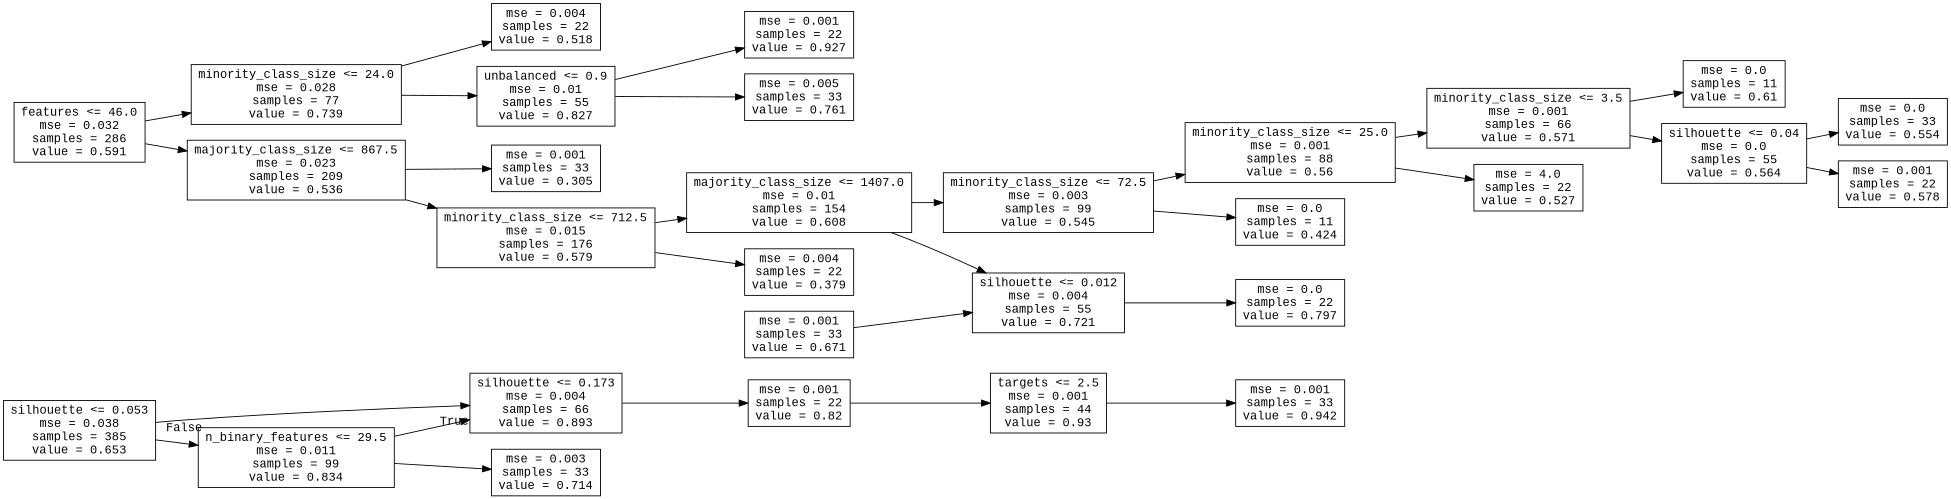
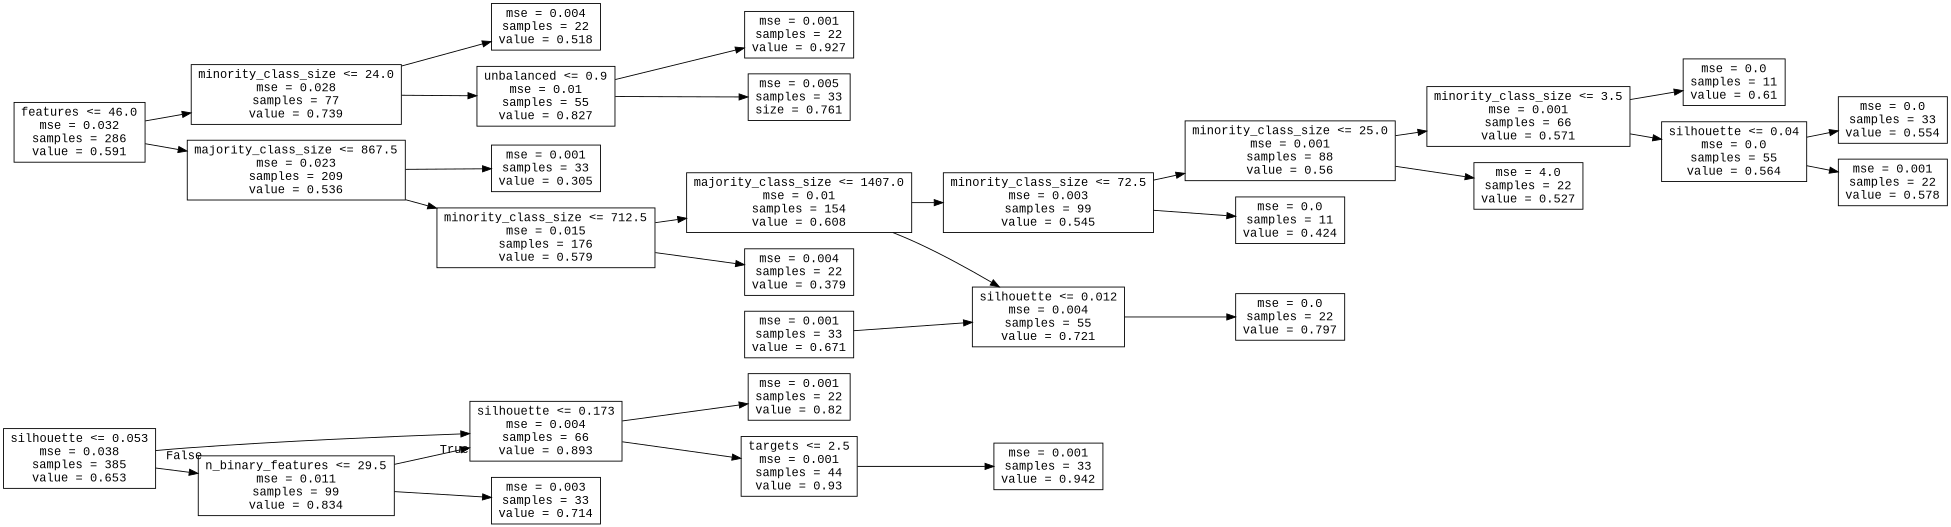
node "mse = 0.005 samples = 33 value = 0.761": label "mse = 0.005 samples = 33 value = 0.761" -> "mse = 0.005 samples = 33 size = 0.761"
edge "mse = 0.001 samples = 22 value = 0.82" -> "targets <= 2.5 mse = 0.001 samples = 44 value = 0.93": now "silhouette <= 0.173 mse = 0.004 samples = 66 value = 0.893" -> "targets <= 2.5 mse = 0.001 samples = 44 value = 0.93"
